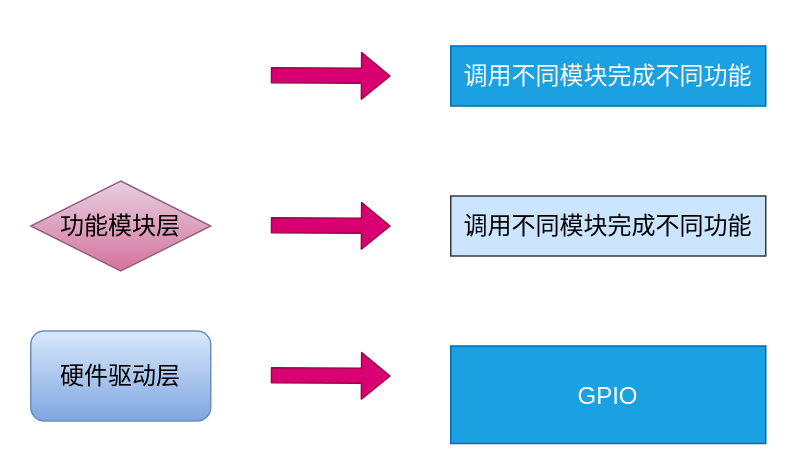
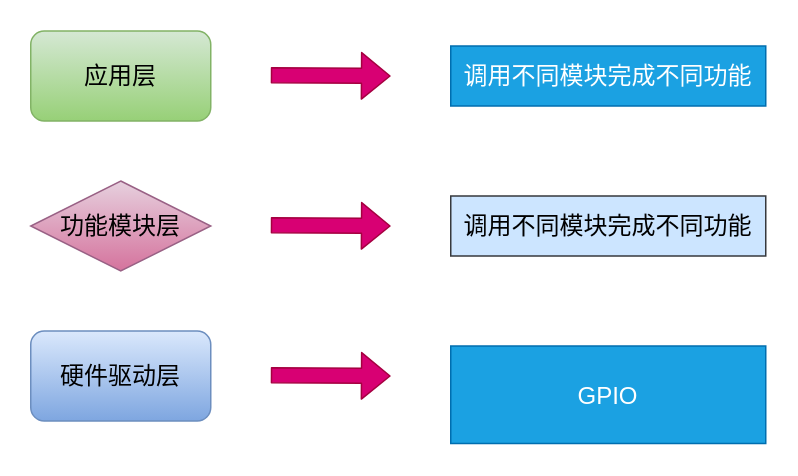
node "应用层": added
